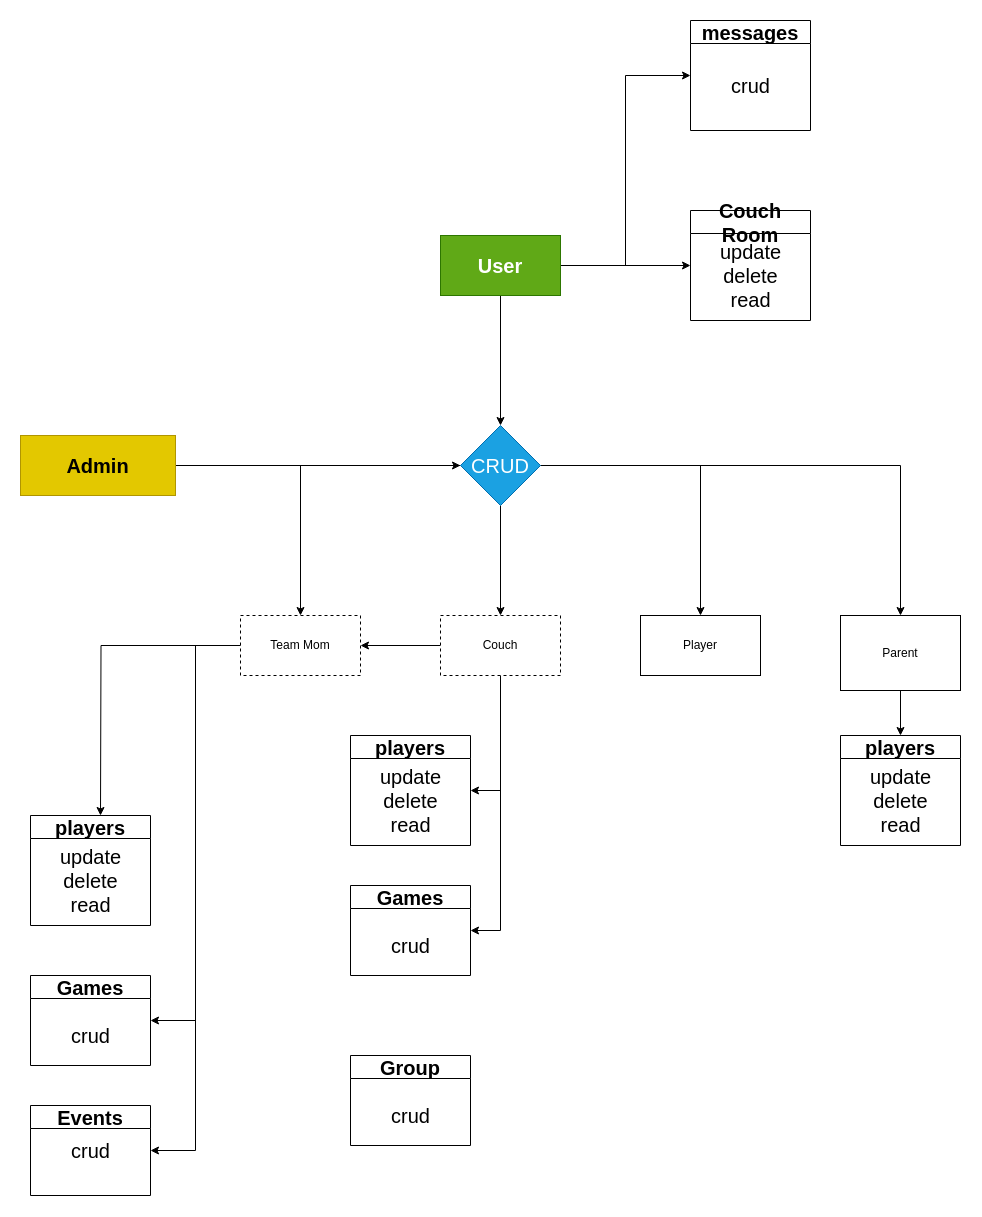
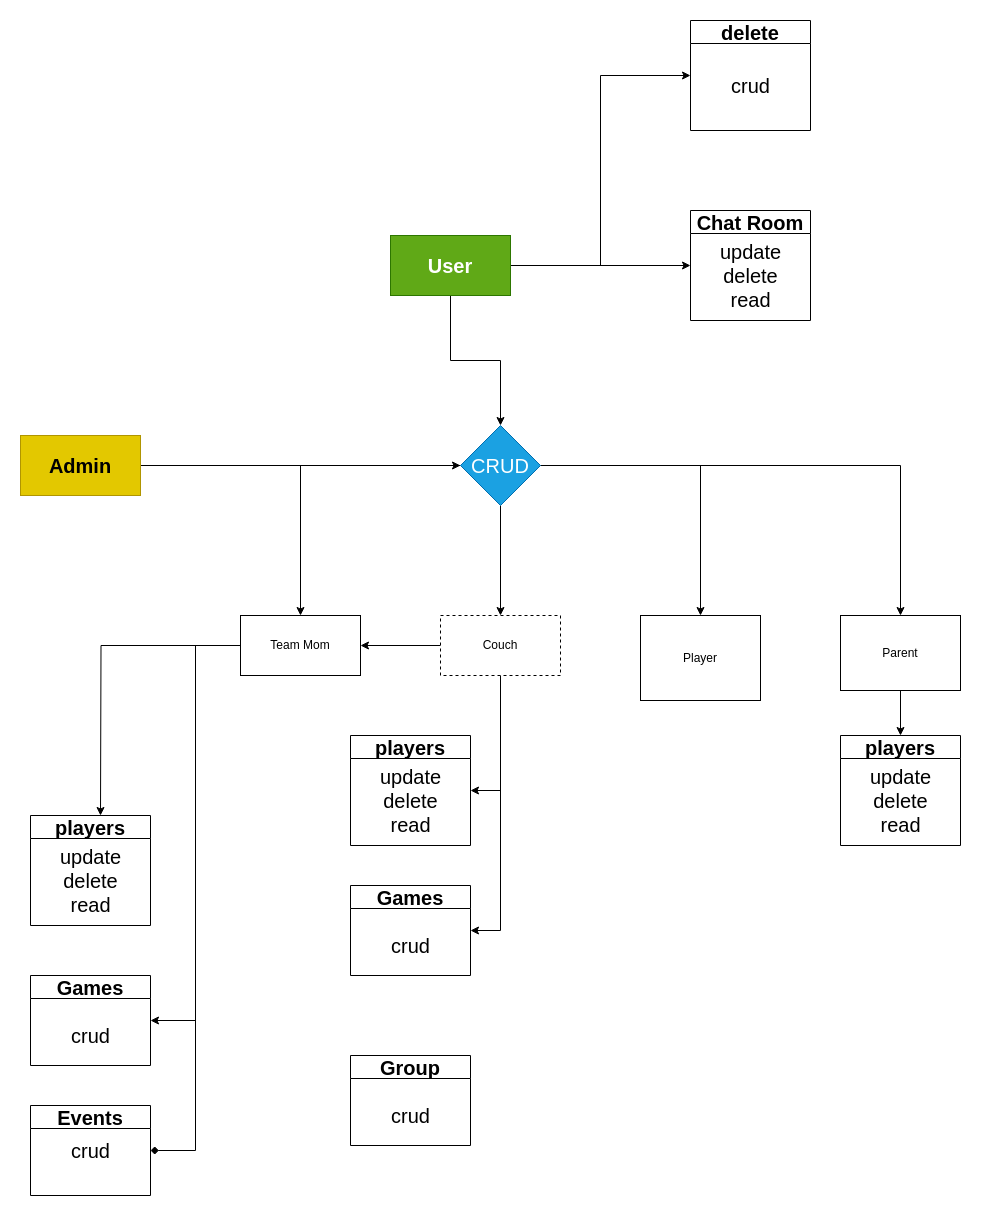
node "messages": label "messages" -> "delete"
node "Couch Room": label "Couch Room" -> "Chat Room"
node "User": moved (501, 266) -> (451, 266)
node "Admin": size 155x60 -> 120x60
node "Team Mom": style dashed -> solid
node "Player": size 120x60 -> 120x85
edge "Team Mom" -> "Events": arrowhead classic -> diamond
